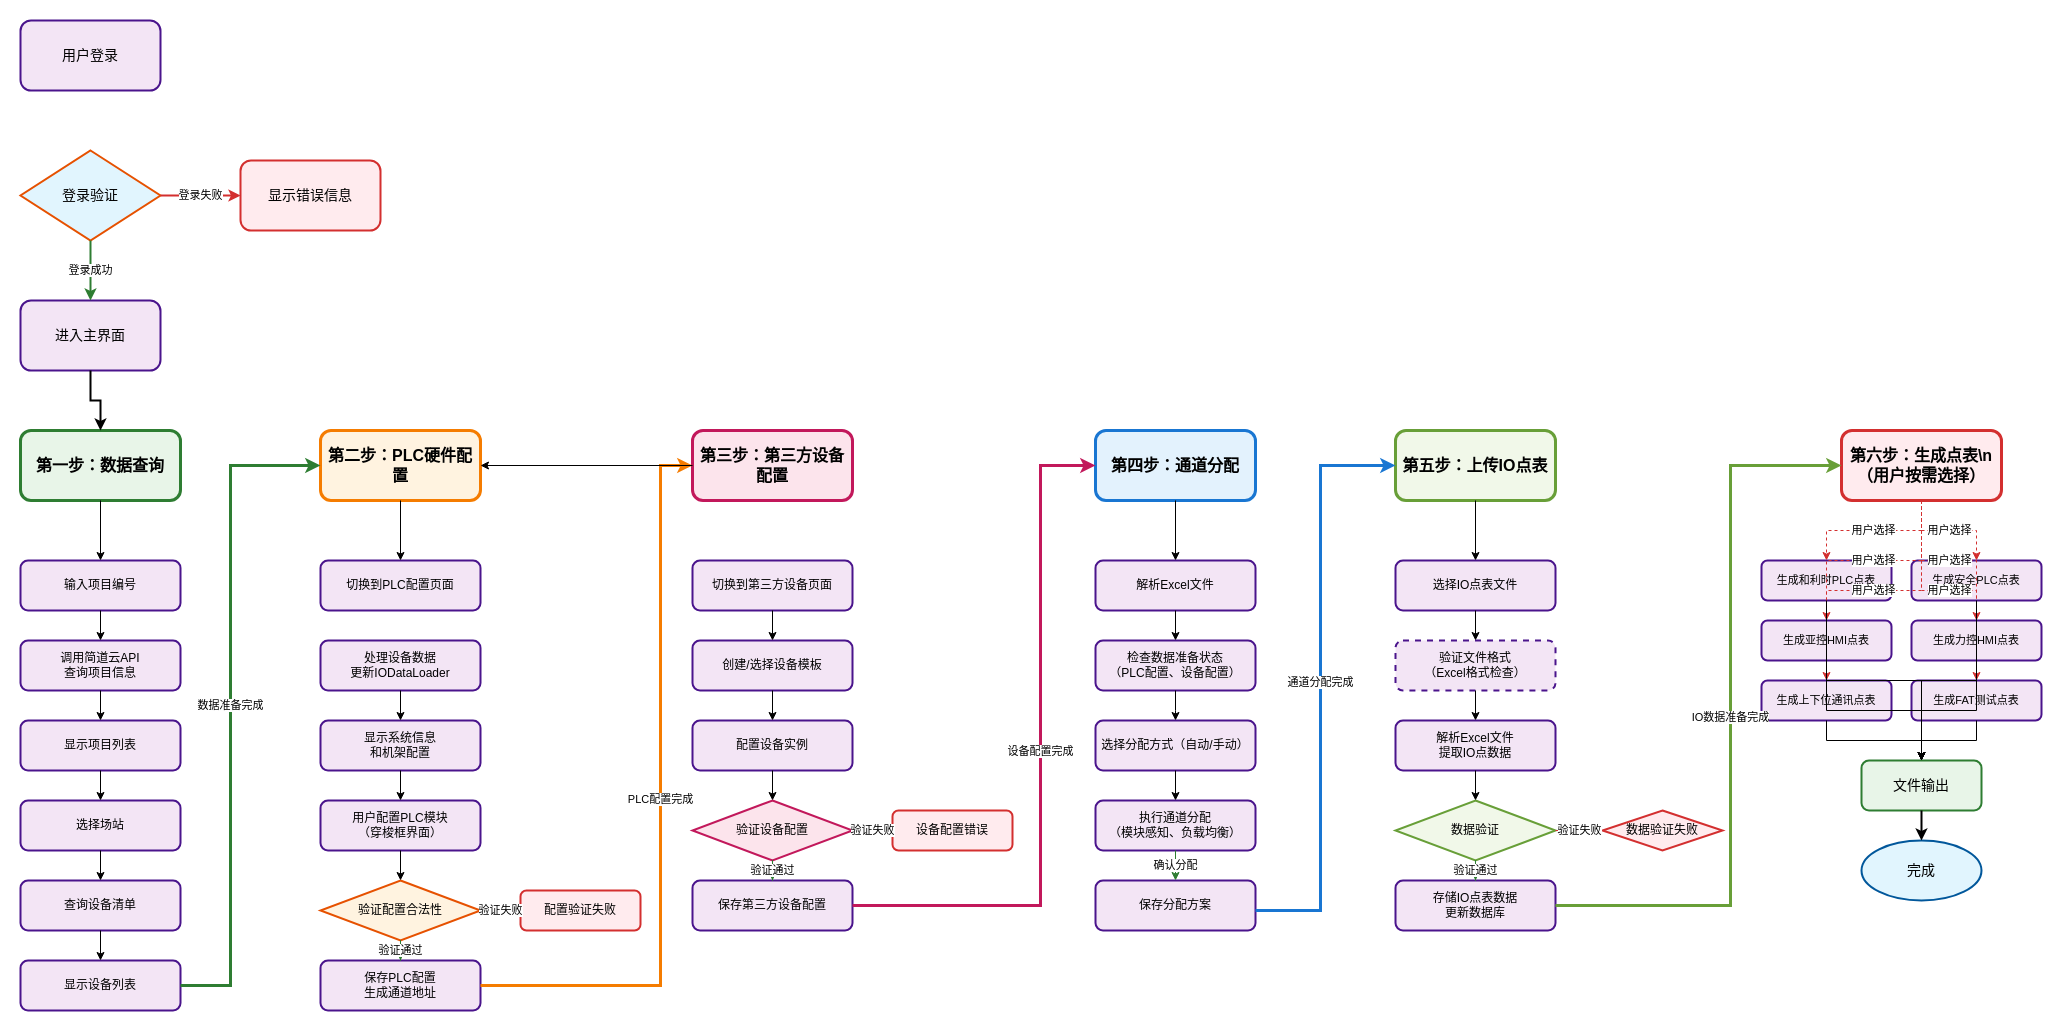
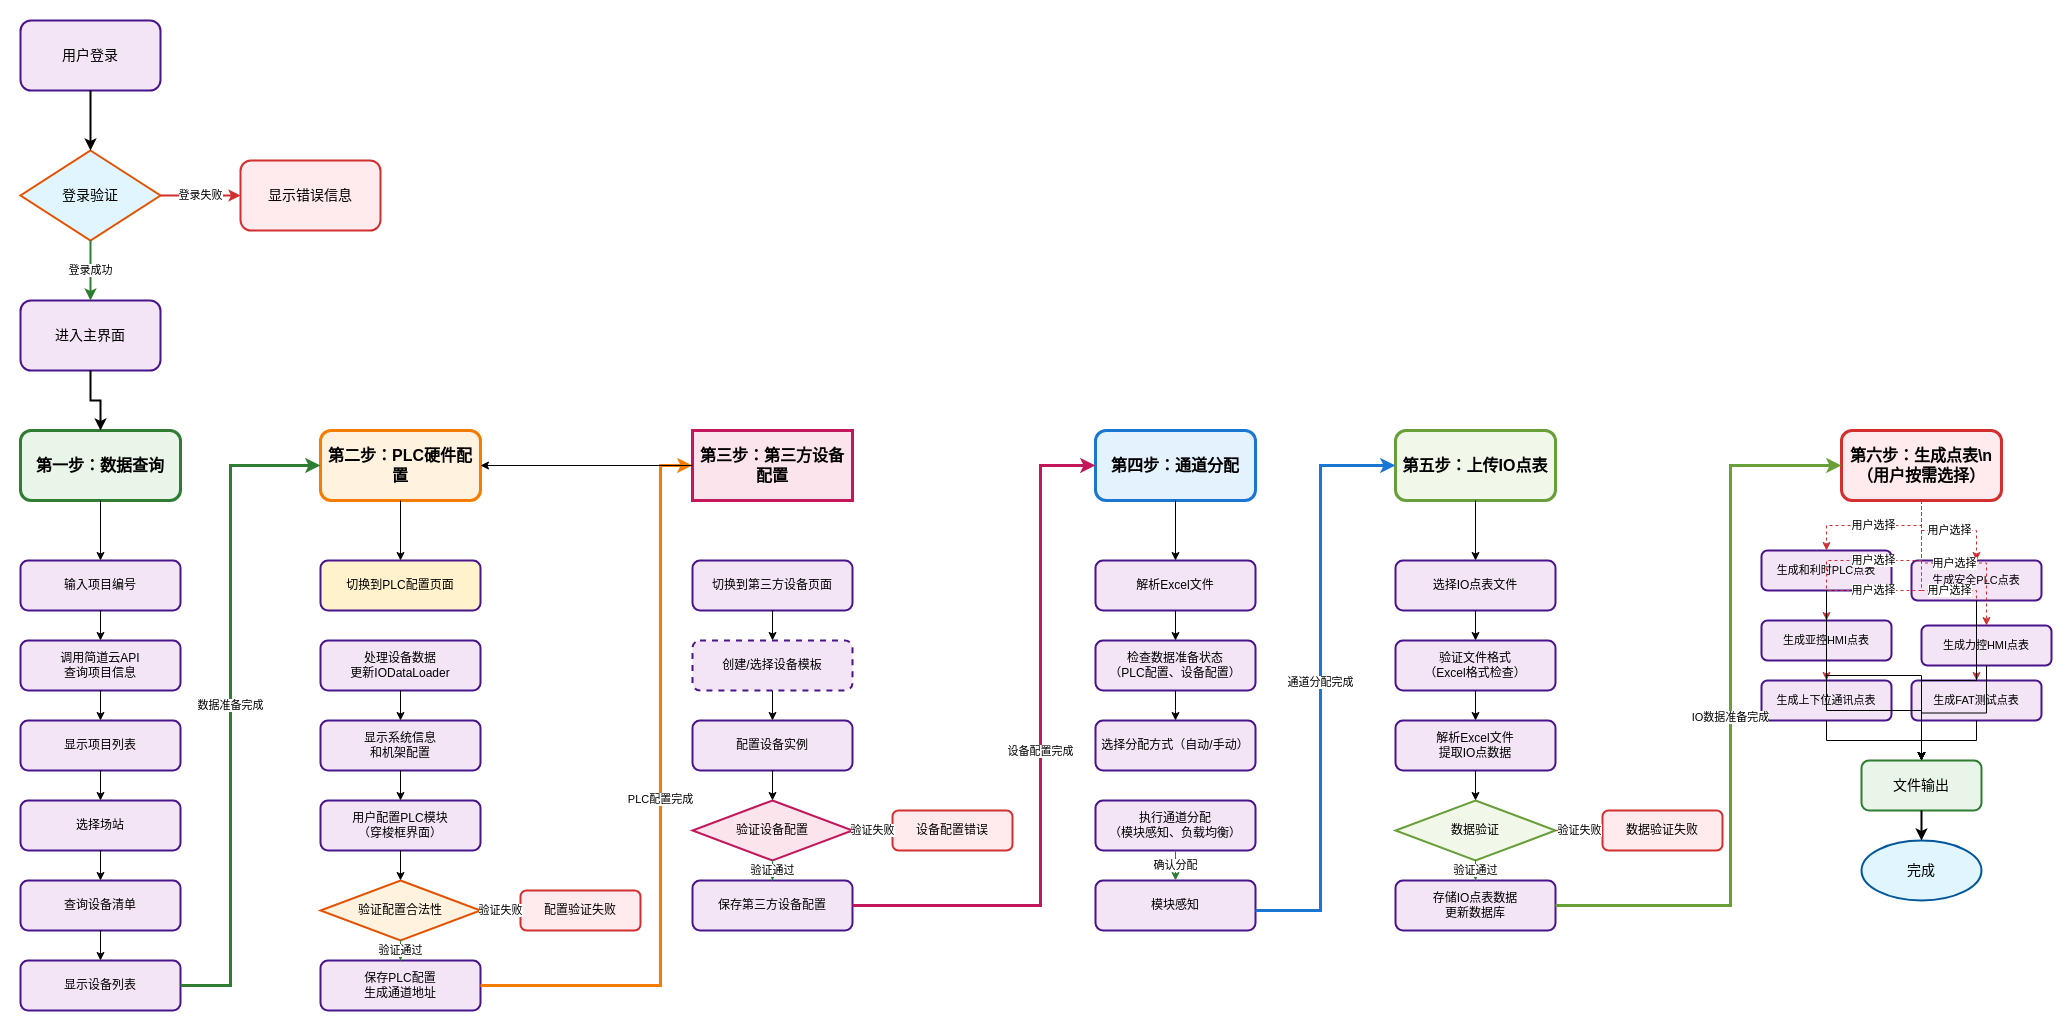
edge "用户登录" -> "登录验证": added
node "第三步：第三方设备配置": shape rounded rectangle -> rectangle
node "生成和利时PLC点表": moved (1827, 581) -> (1827, 571)
node "切换到PLC配置页面": fillcolor #f3e5f5 -> #fff2cc
node "生成力控HMI点表": moved (1977, 641) -> (1987, 646)
node "创建/选择设备模板": style solid -> dashed
node "验证文件格式 （Excel格式检查）": style dashed -> solid
edge "选择分配方式（自动/手动）" -> "执行通道分配 （模块感知、负载均衡）": removed
node "数据验证失败": shape diamond -> rounded rectangle
node "保存分配方案": label "保存分配方案" -> "模块感知"
